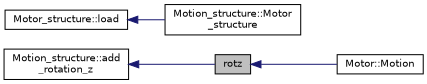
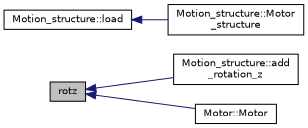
node "Motor_structure::load": label "Motor_structure::load" -> "Motion_structure::load"
edge "rotz" -> "Motion_structure::add _rotation_z": reversed
node "Motor::Motion": label "Motor::Motion" -> "Motor::Motor"
